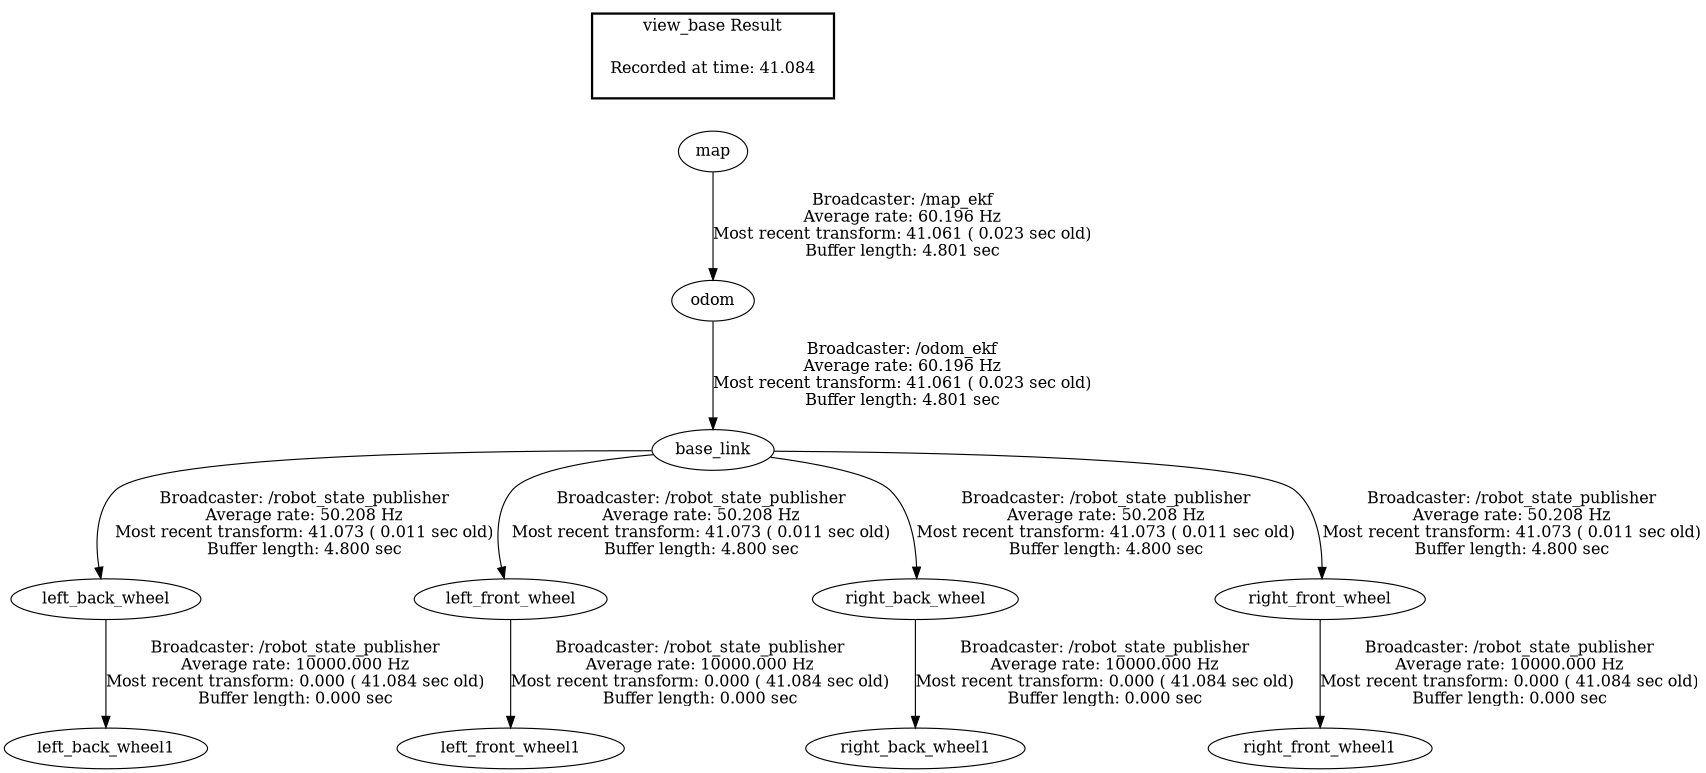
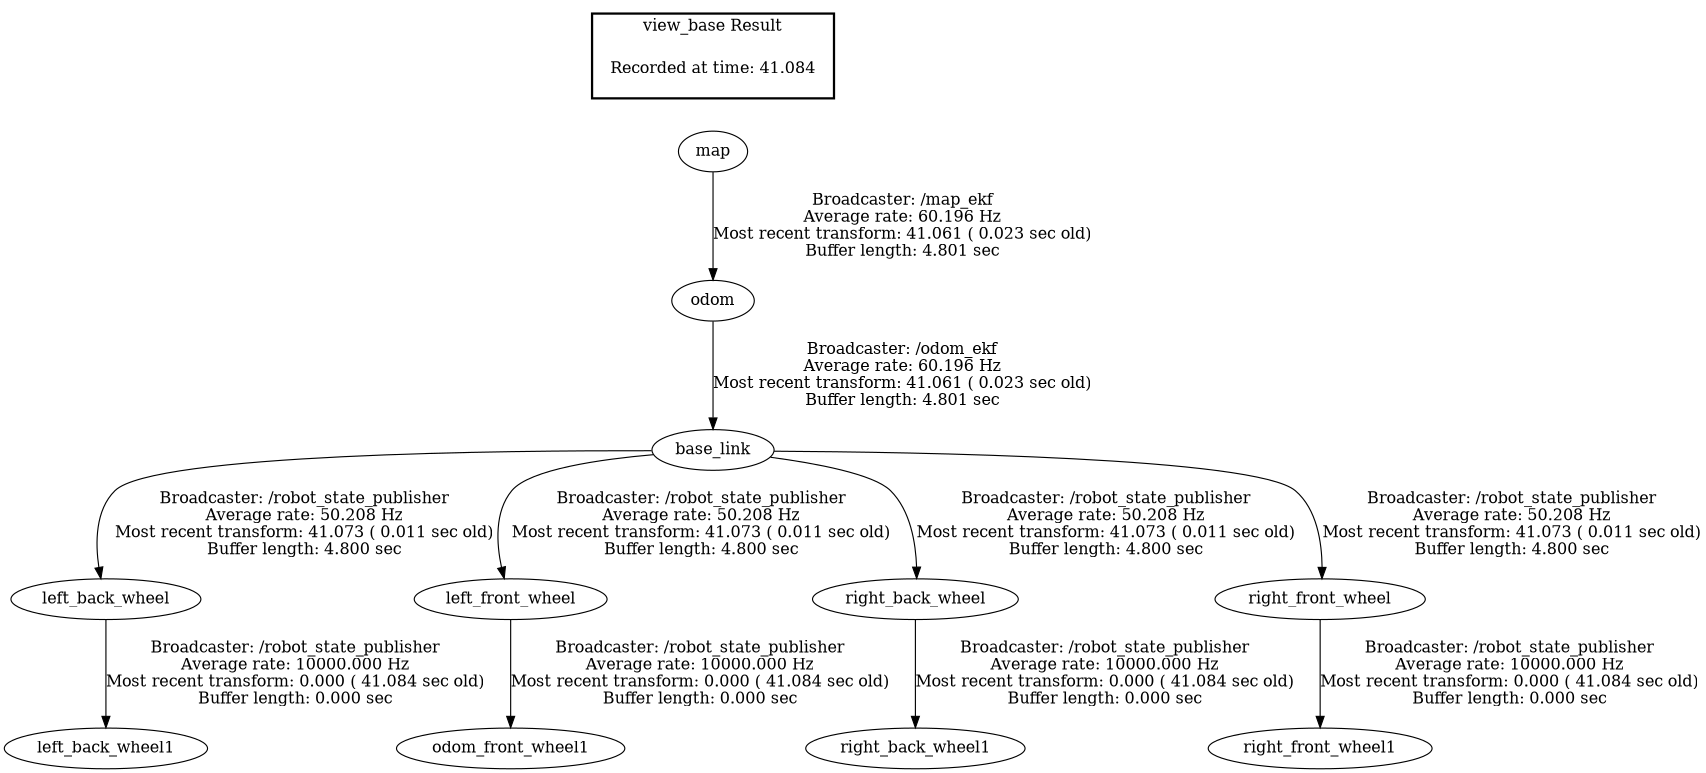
node "left_front_wheel1": label "left_front_wheel1" -> "odom_front_wheel1"
